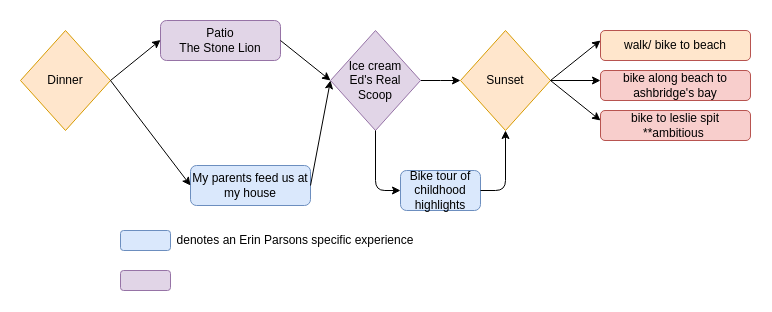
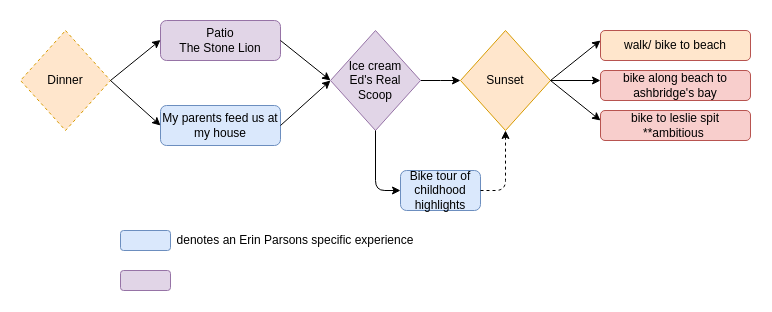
node "Dinner": style solid -> dashed
edge "Bike tour of childhood highlights" -> "Sunset": style solid -> dashed
node "My parents feed us at my house": moved (251, 186) -> (221, 126)
